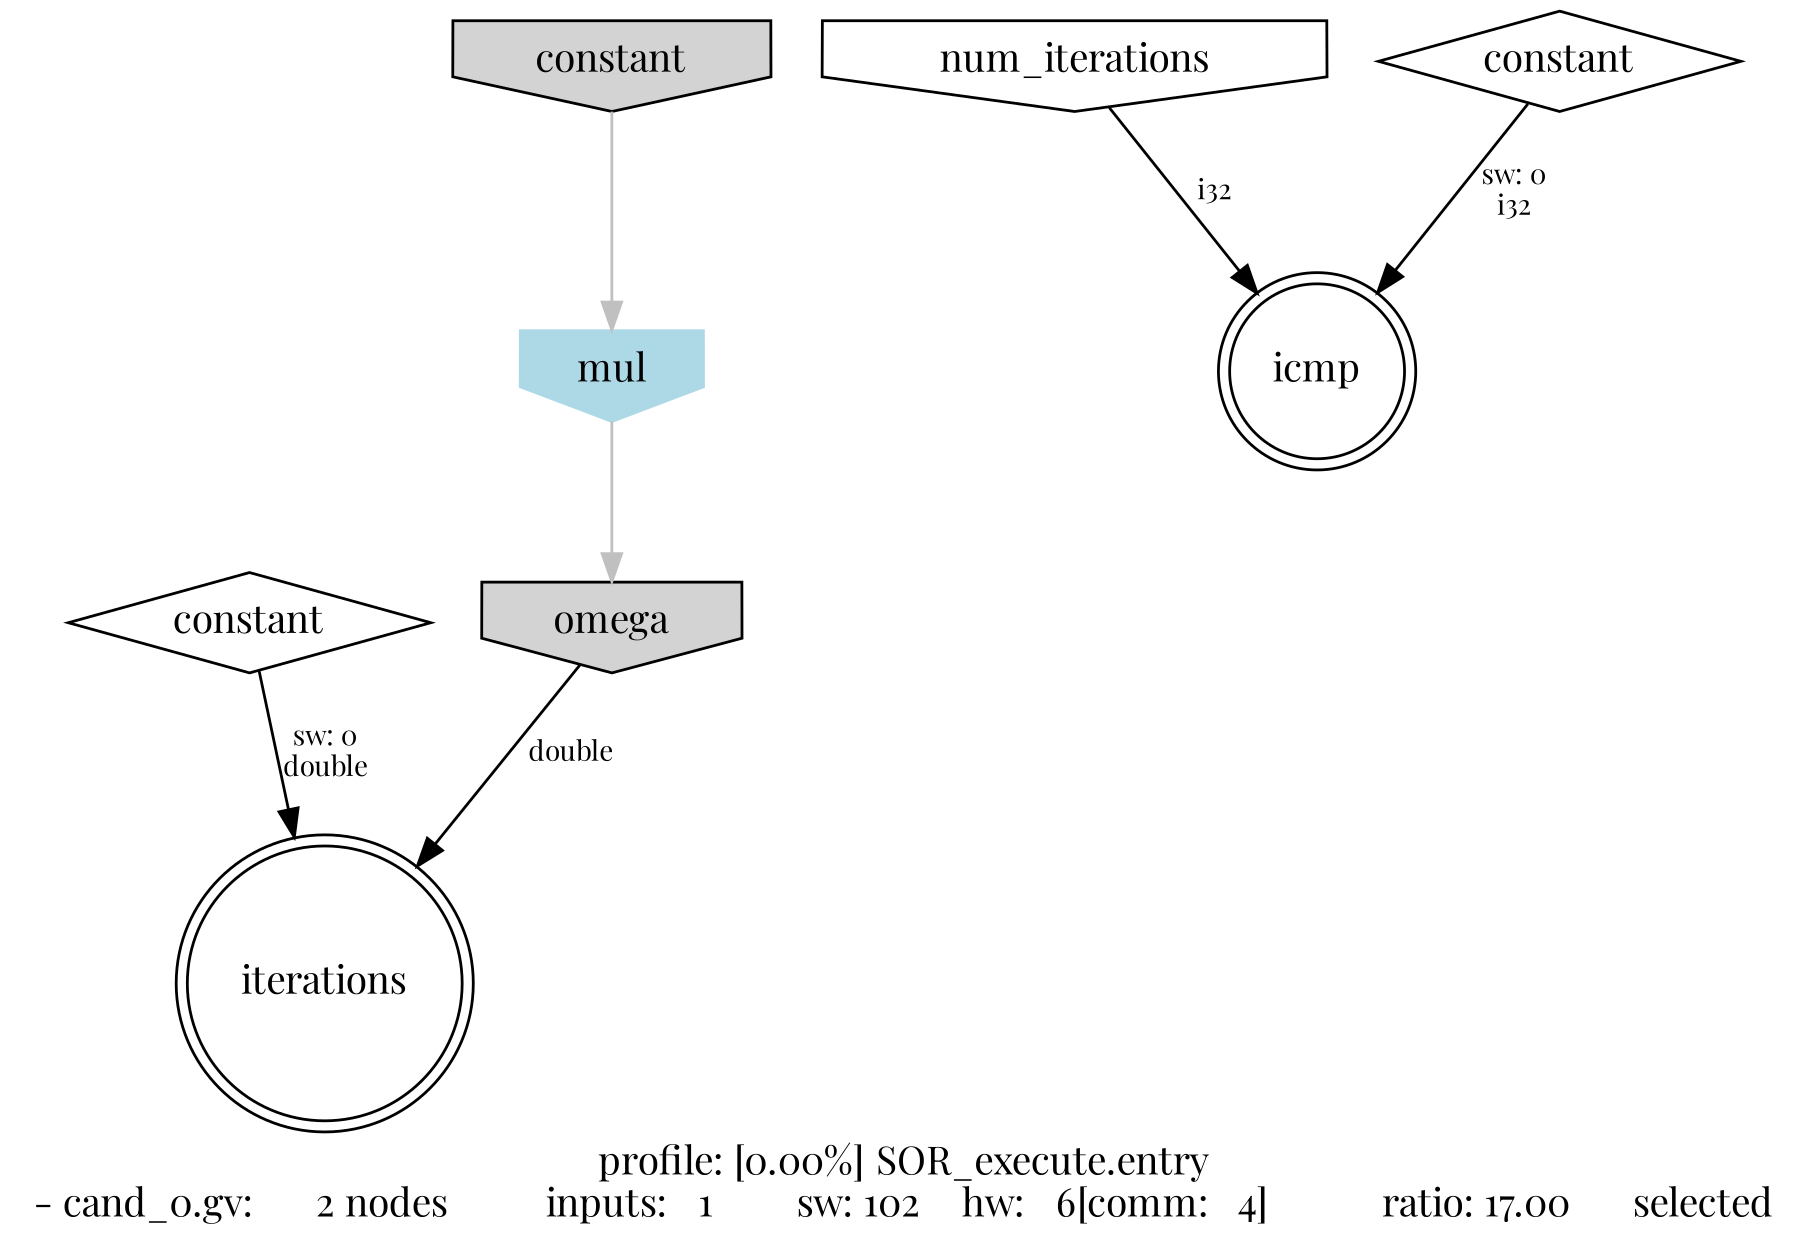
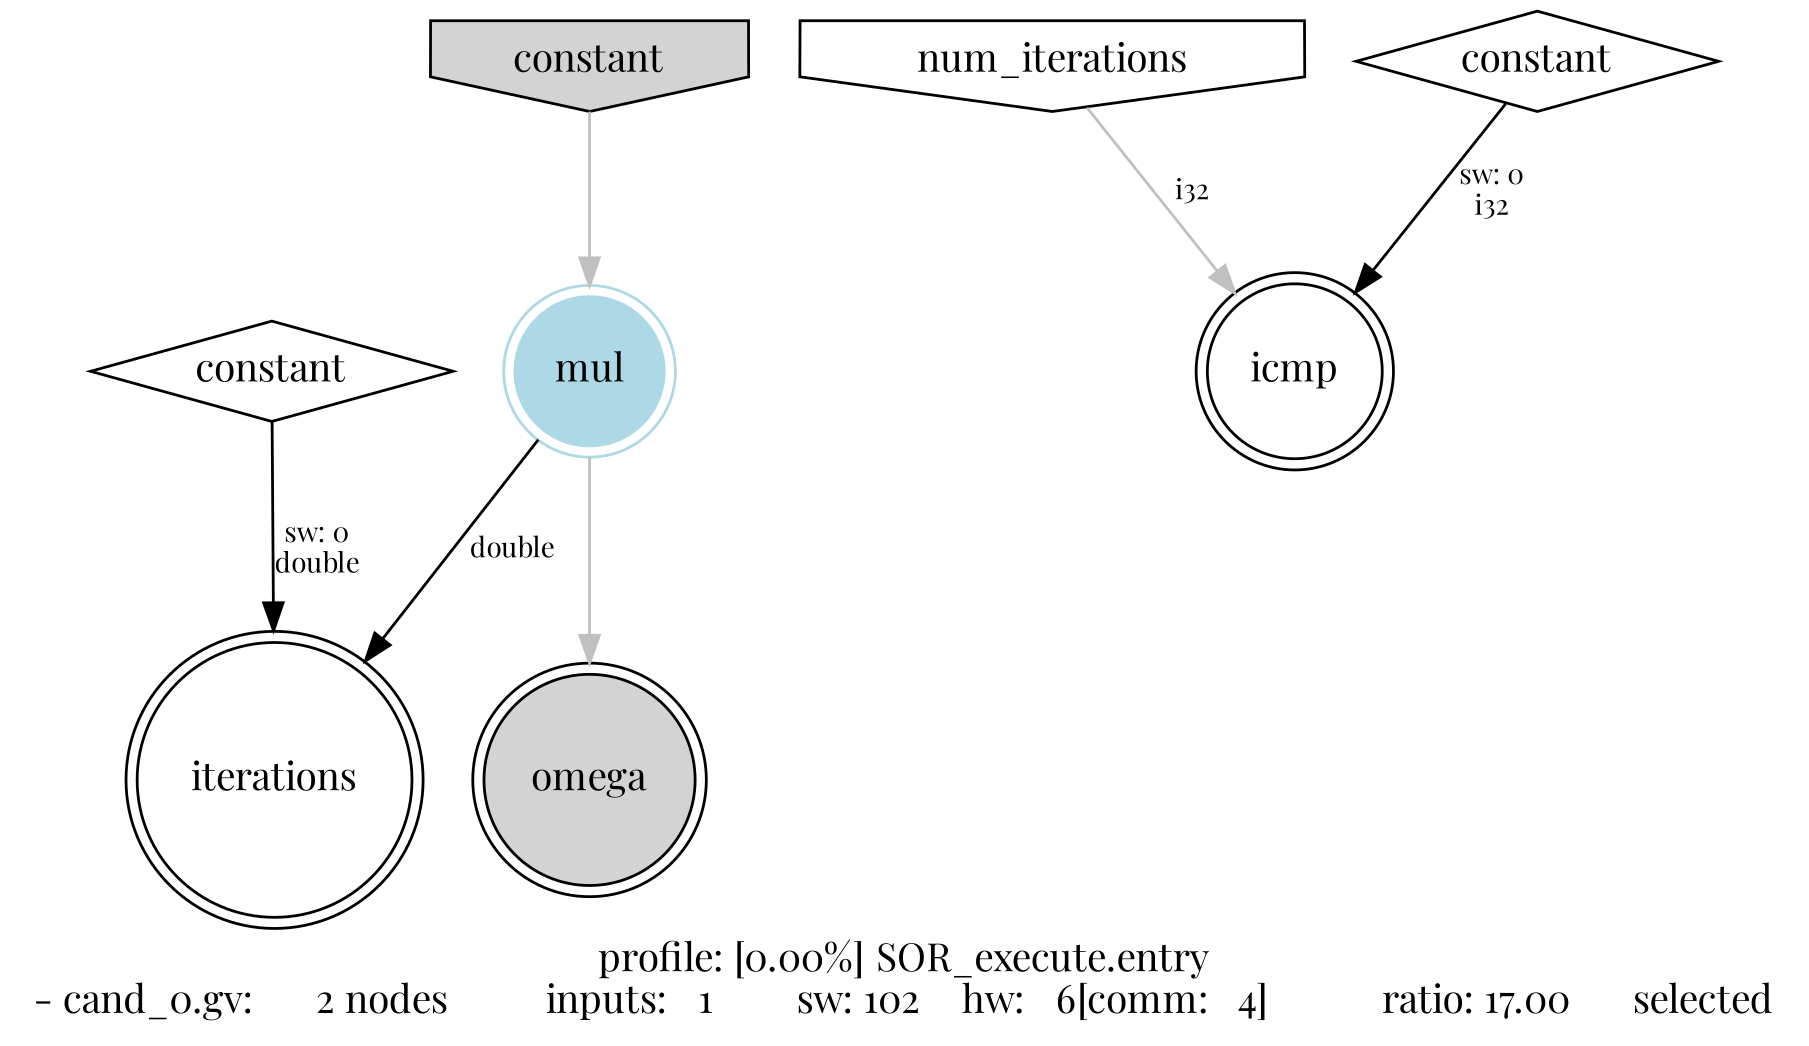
edge "num_iterations" -> "icmp": color black -> gray
node "mul": shape invhouse -> doublecircle
node "omega": shape invhouse -> doublecircle
edge "omega" -> "iterations": now "mul" -> "iterations"
